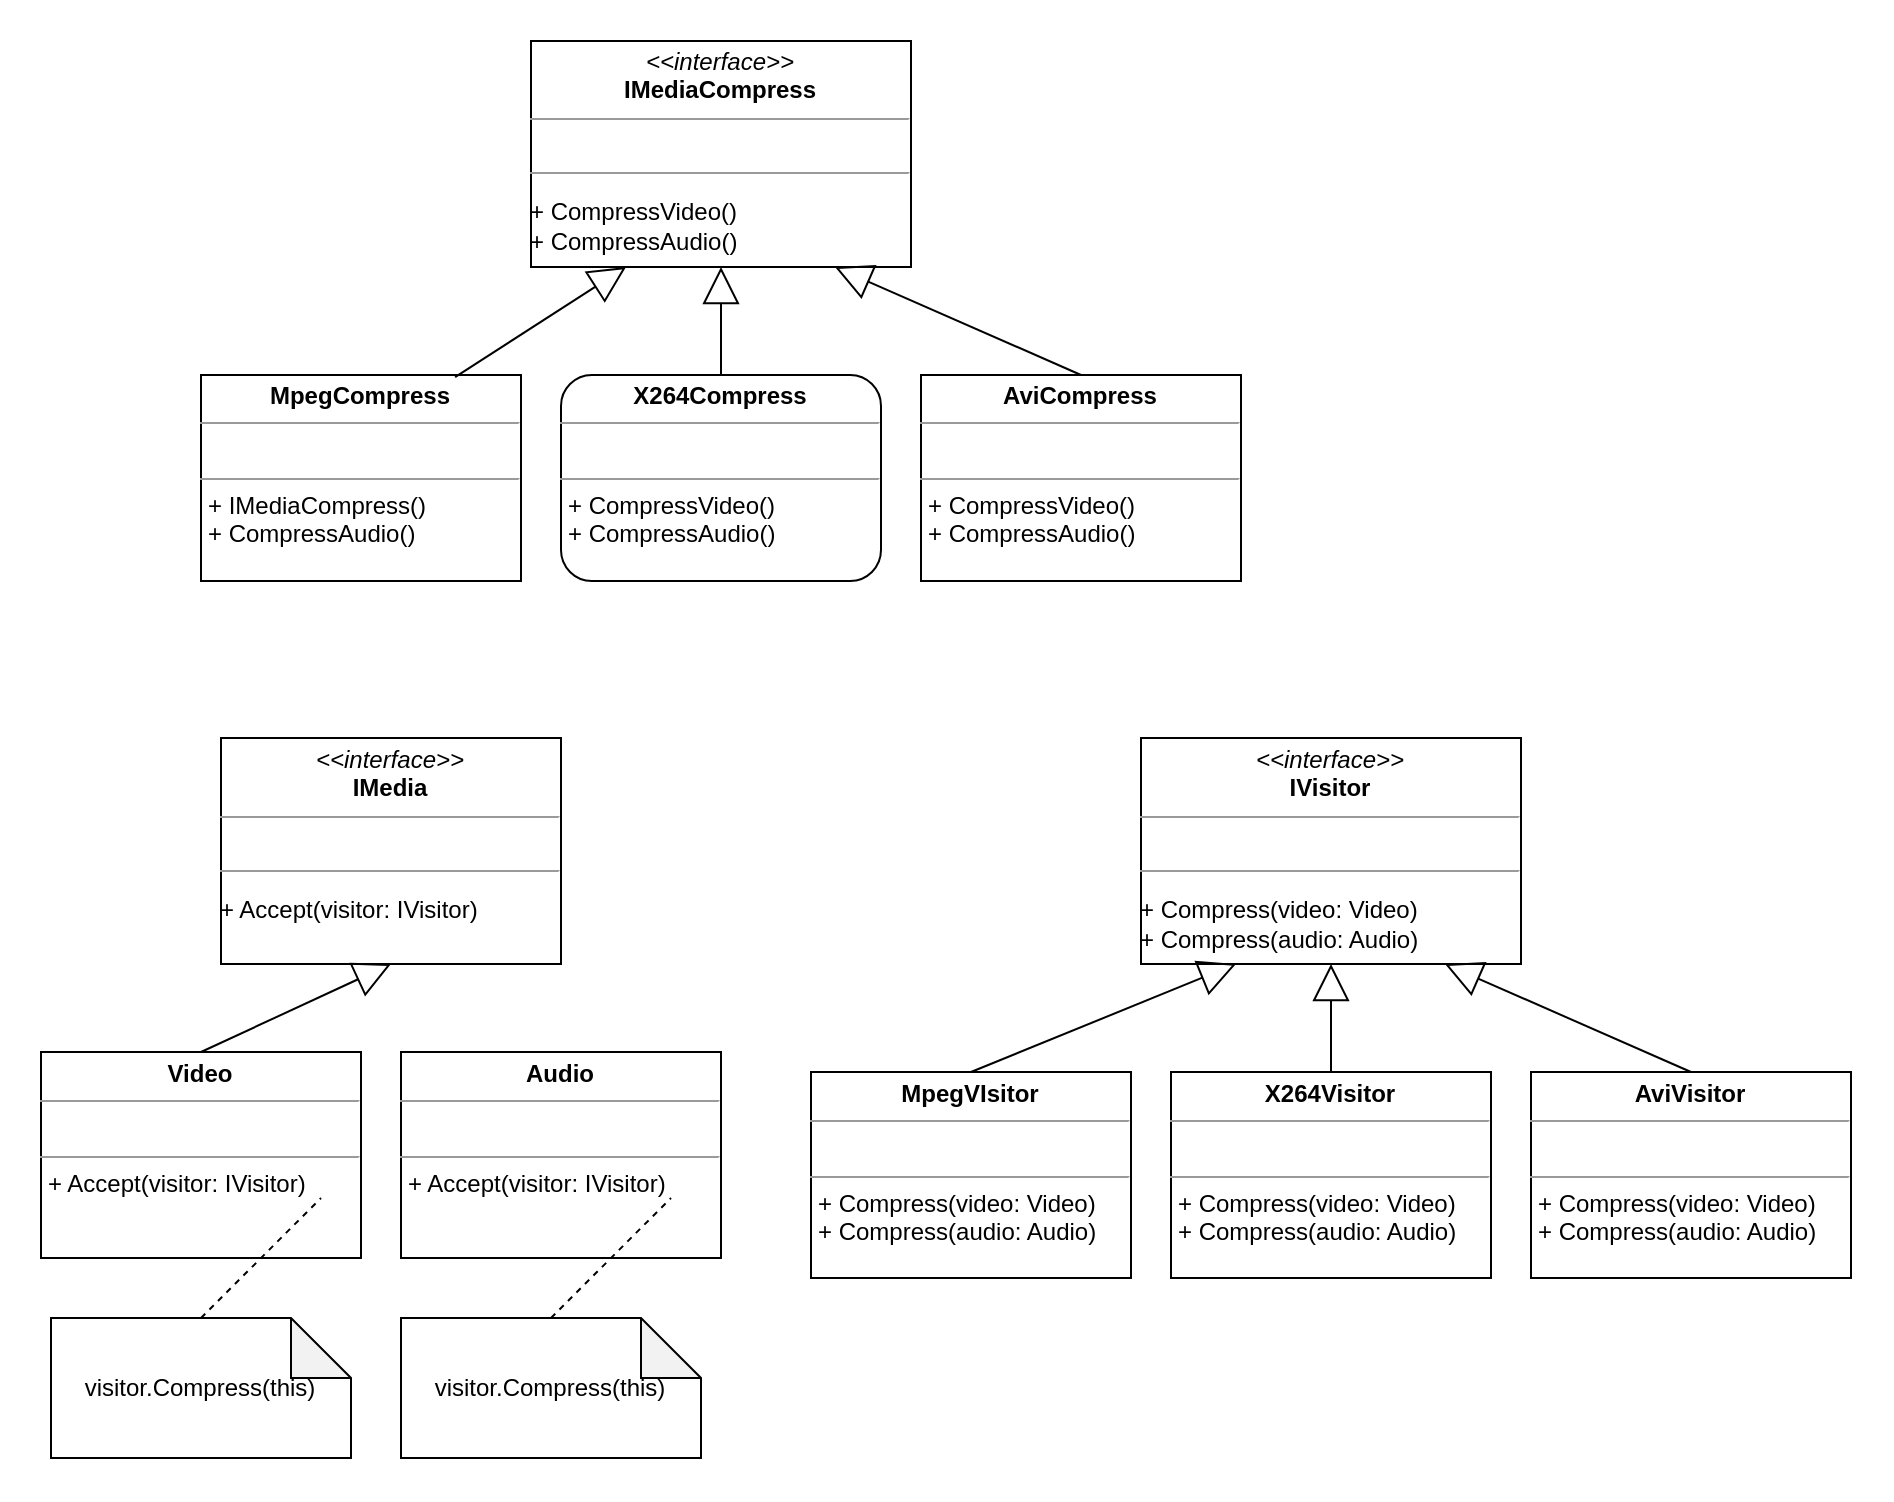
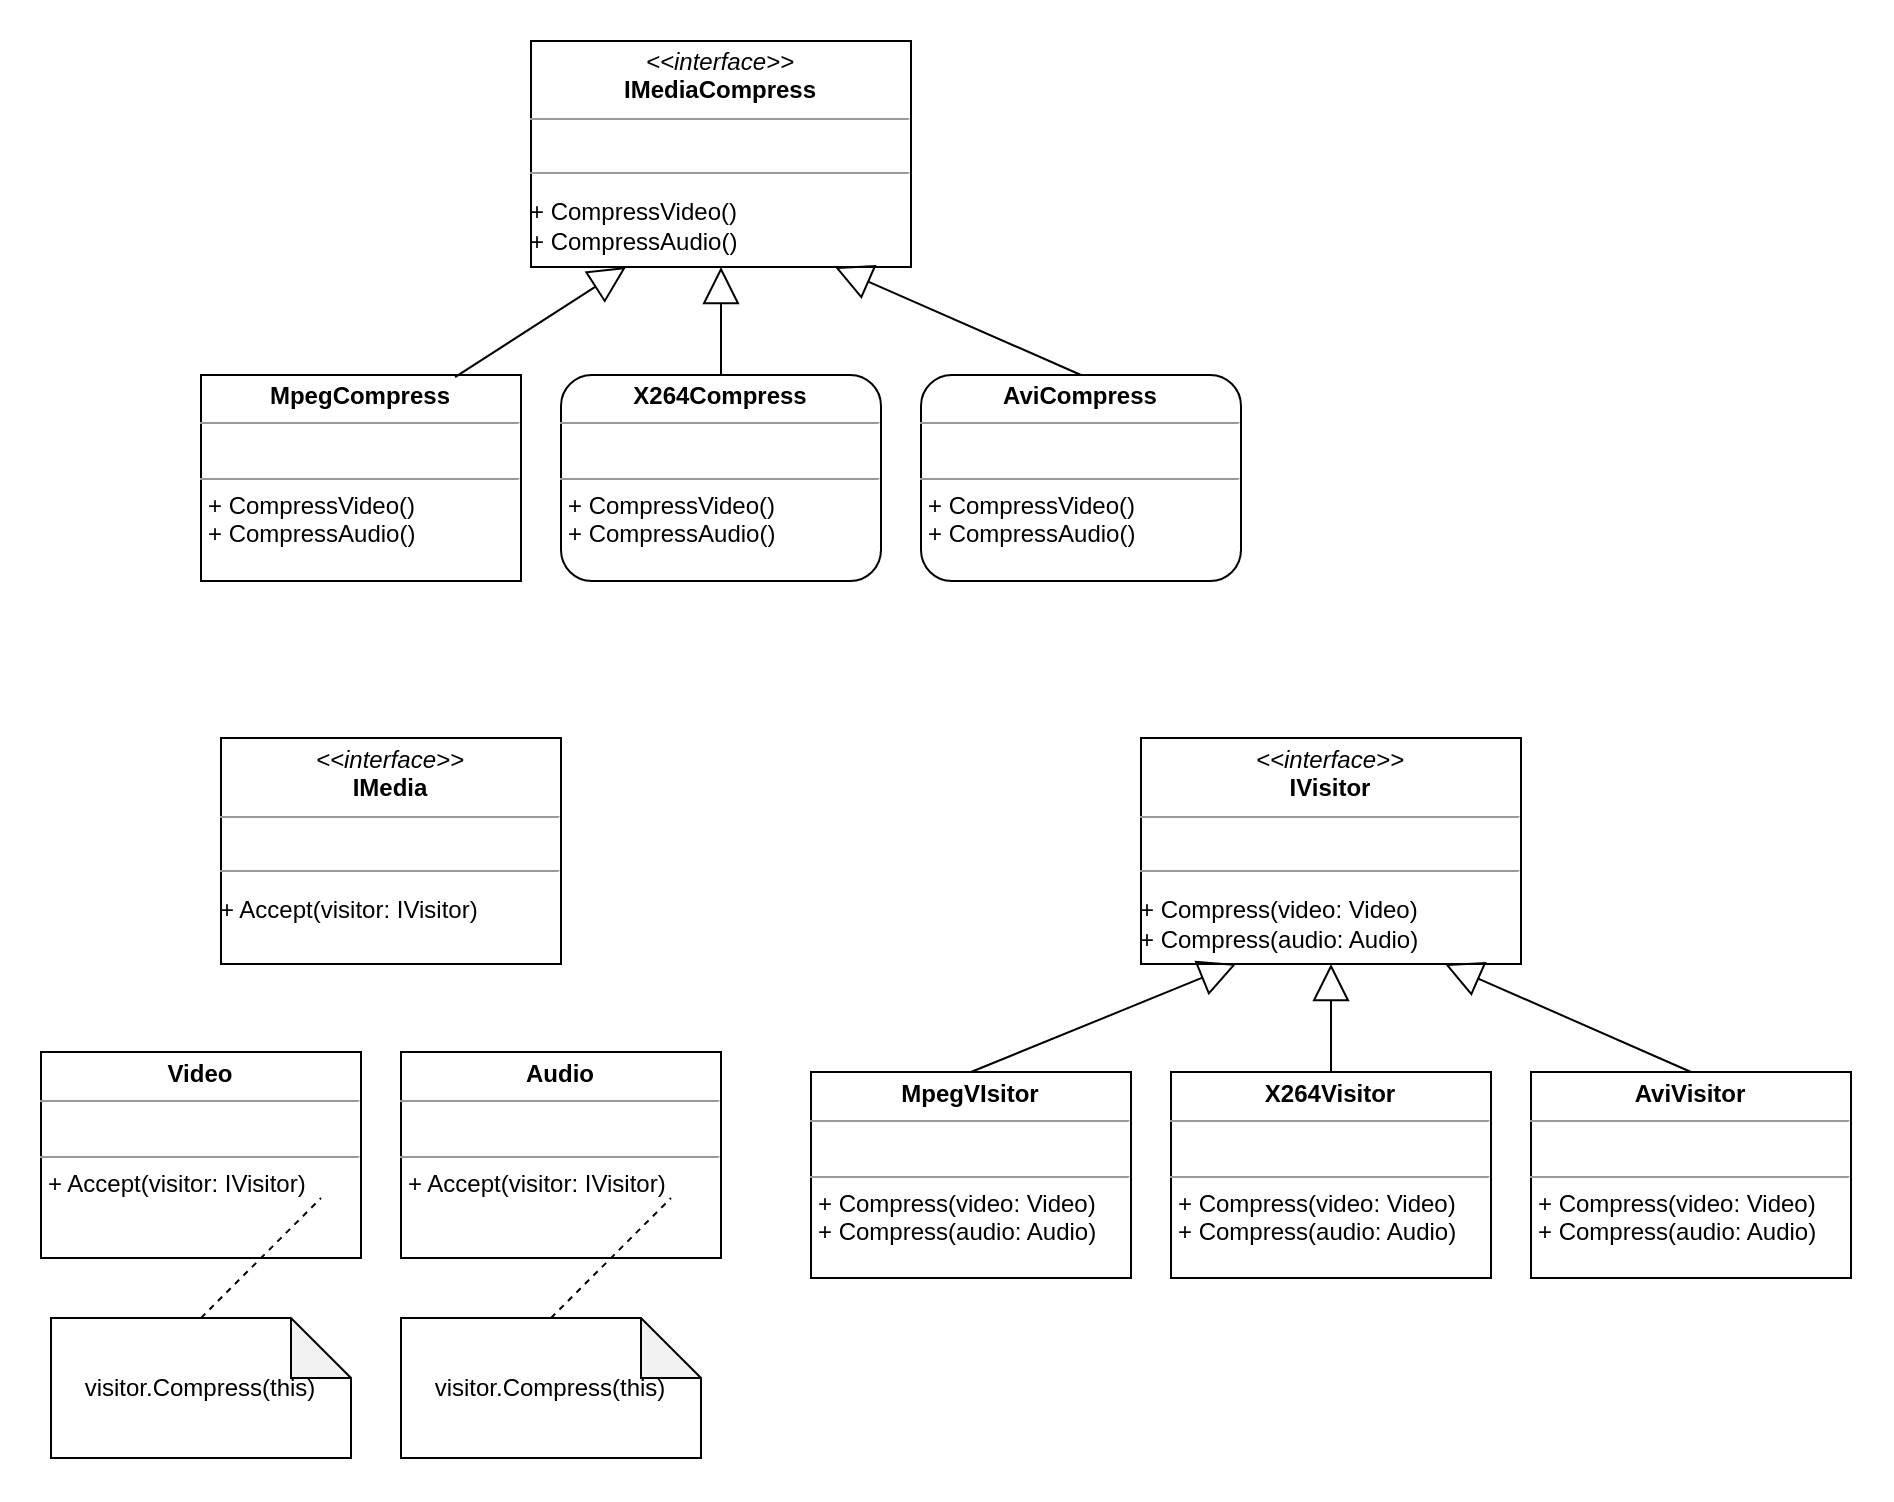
node "MpegCompress + IMediaCompress() + CompressAudio()": label "MpegCompress + IMediaCompress() + CompressAudio()" -> "MpegCompress + CompressVideo() + CompressAudio()"
node "AviCompress + CompressVideo() + CompressAudio()": shape rectangle -> rounded rectangle
edge "Video + Accept(visitor: IVisitor)" -> "<<interface>> IMedia + Accept(visitor: IVisitor)": removed
